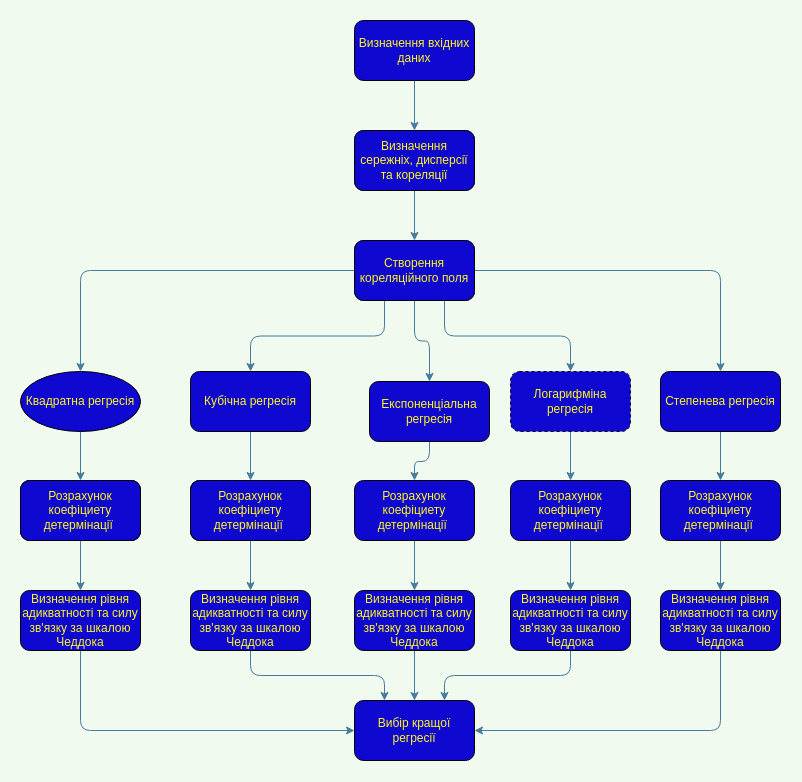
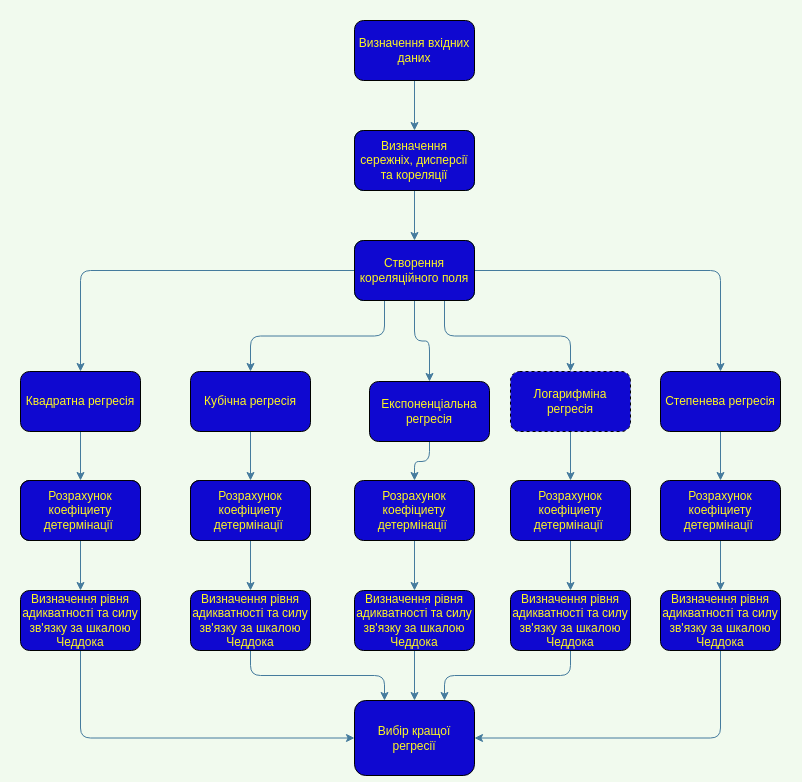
node "Квадратна регресія": shape ellipse -> rounded rectangle
node "Вибір кращої регресії": size 120x60 -> 120x75
